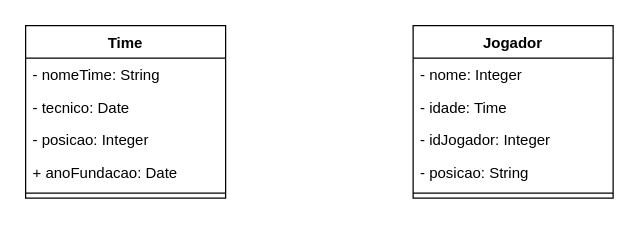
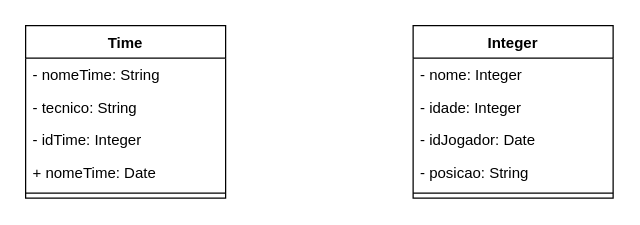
node "Jogador": label "Jogador" -> "Integer"
node "- tecnico: Date": label "- tecnico: Date" -> "- tecnico: String"
node "- idade: Time": label "- idade: Time" -> "- idade: Integer"
node "- posicao: Integer": label "- posicao: Integer" -> "- idTime: Integer"
node "- idJogador: Integer": label "- idJogador: Integer" -> "- idJogador: Date"
node "+ anoFundacao: Date": label "+ anoFundacao: Date" -> "+ nomeTime: Date"
